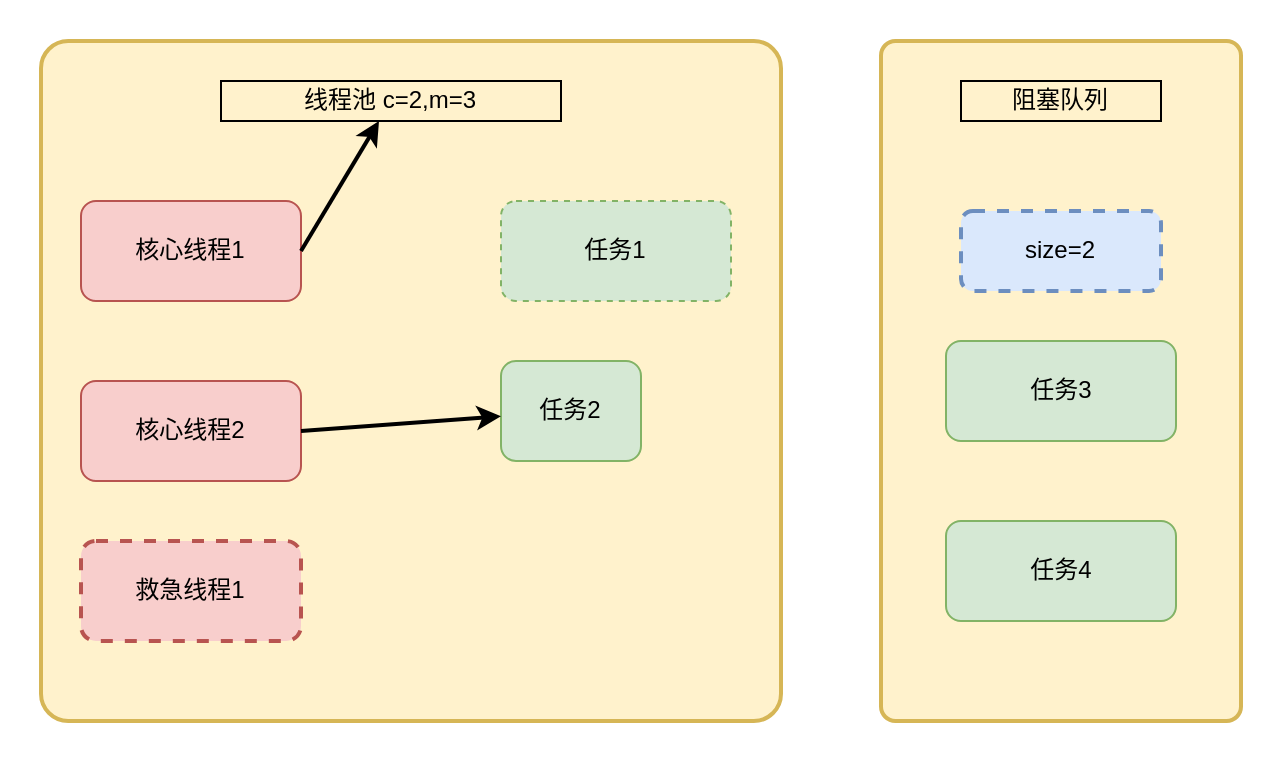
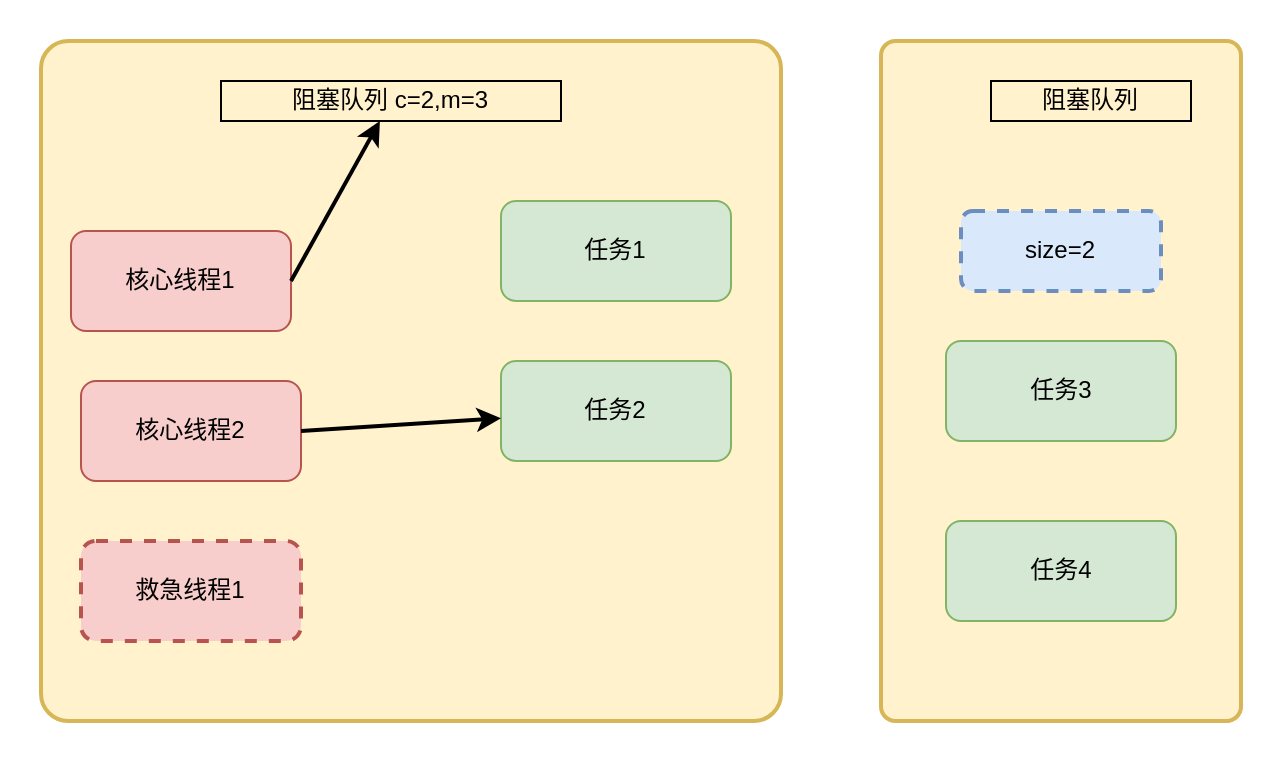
node "线程池 c=2,m=3": label "线程池 c=2,m=3" -> "阻塞队列 c=2,m=3"
node "阻塞队列": moved (1061, 101) -> (1091, 101)
node "核心线程1": moved (191, 251) -> (181, 281)
node "任务1": style dashed -> solid
node "任务2": size 140x100 -> 230x100
